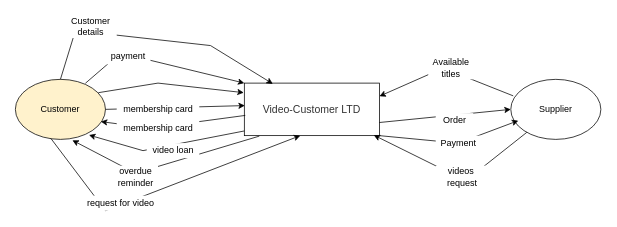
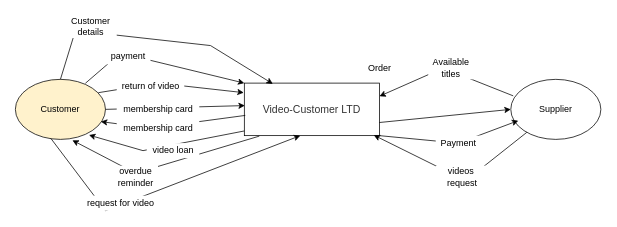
node "return of video": added
node "Order": moved (454, 120) -> (379, 68)
